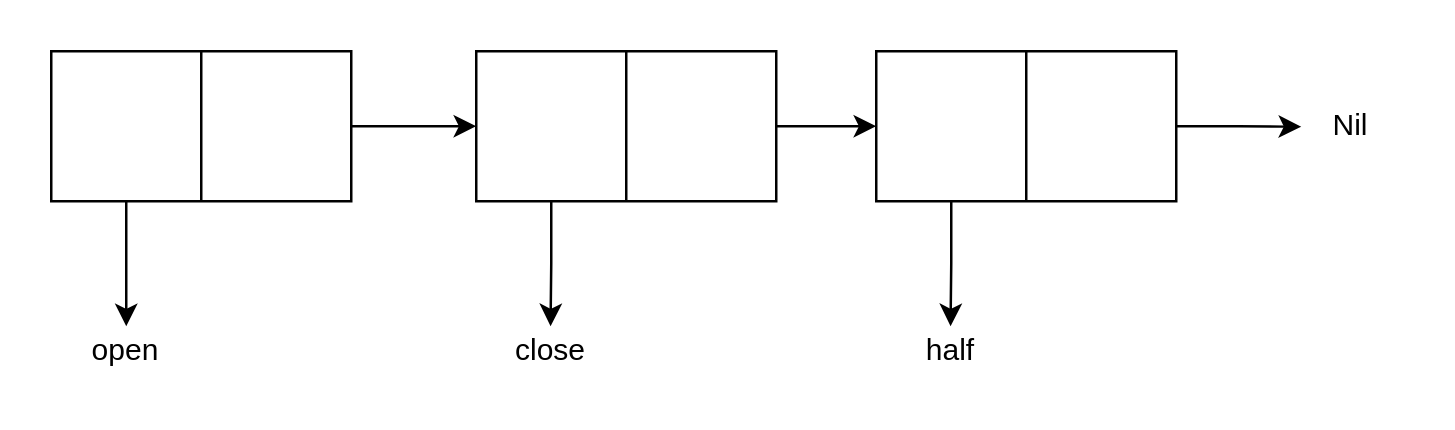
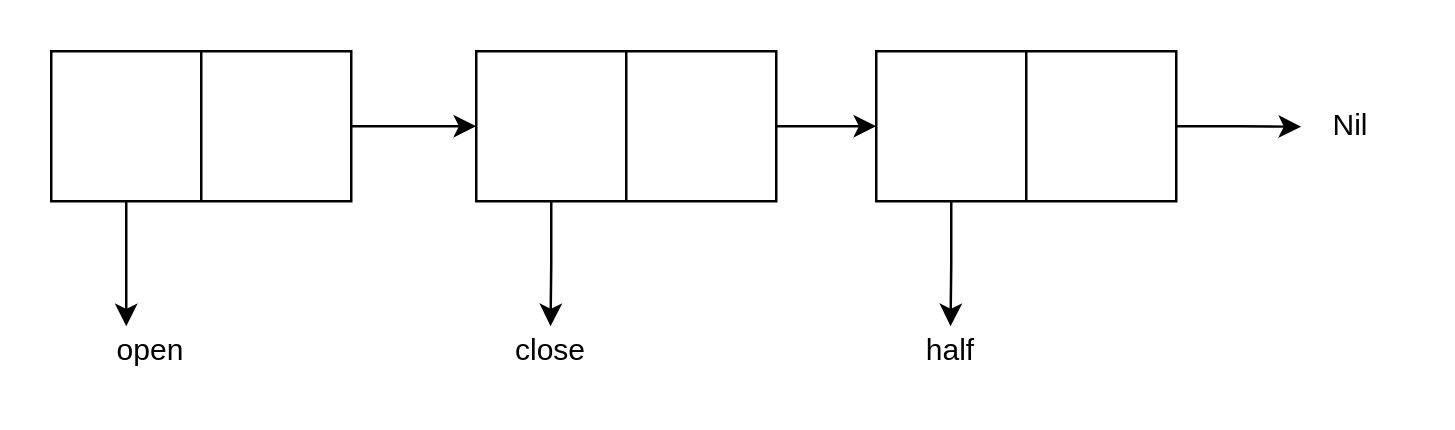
node "open": moved (126, 351) -> (151, 351)
